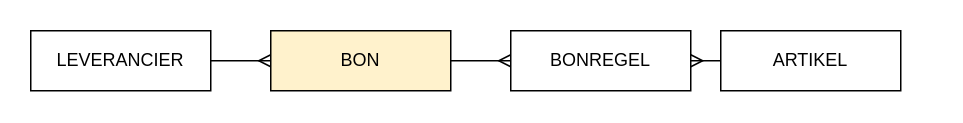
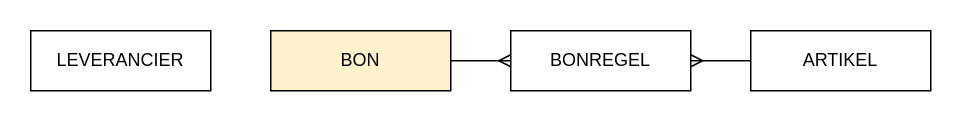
edge "LEVERANCIER" -> "BON": removed
node "ARTIKEL": moved (811, 61) -> (841, 61)
